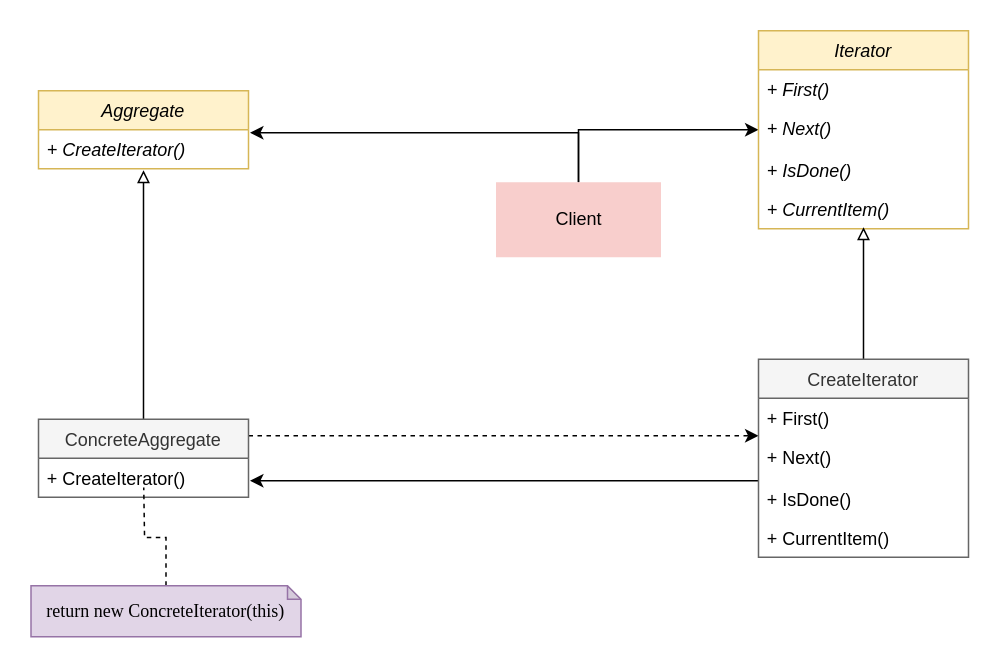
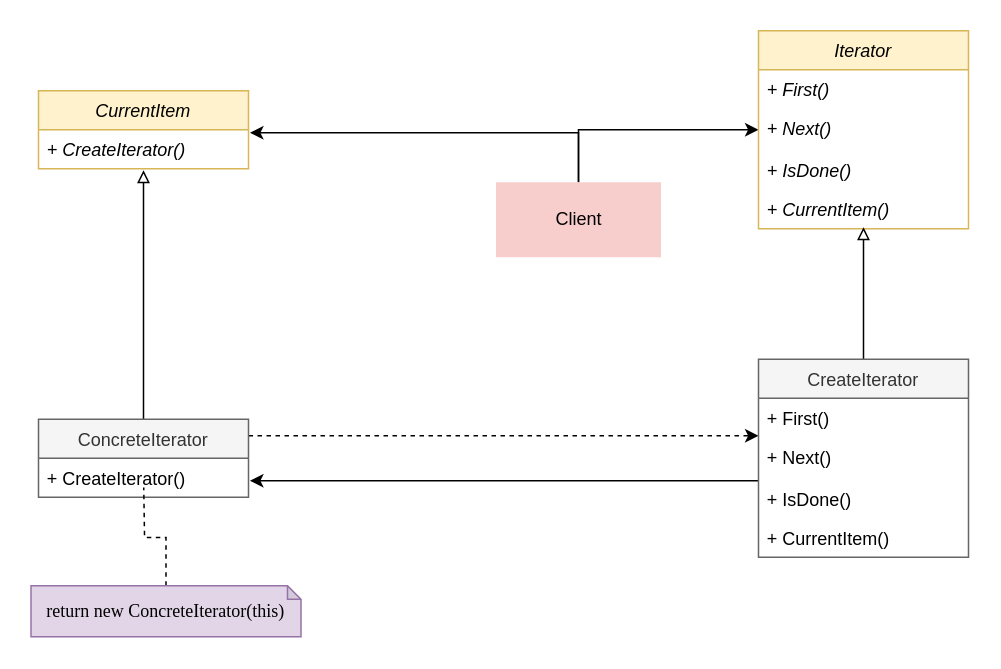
node "Aggregate": label "Aggregate" -> "CurrentItem"
node "ConcreteAggregate": label "ConcreteAggregate" -> "ConcreteIterator"
